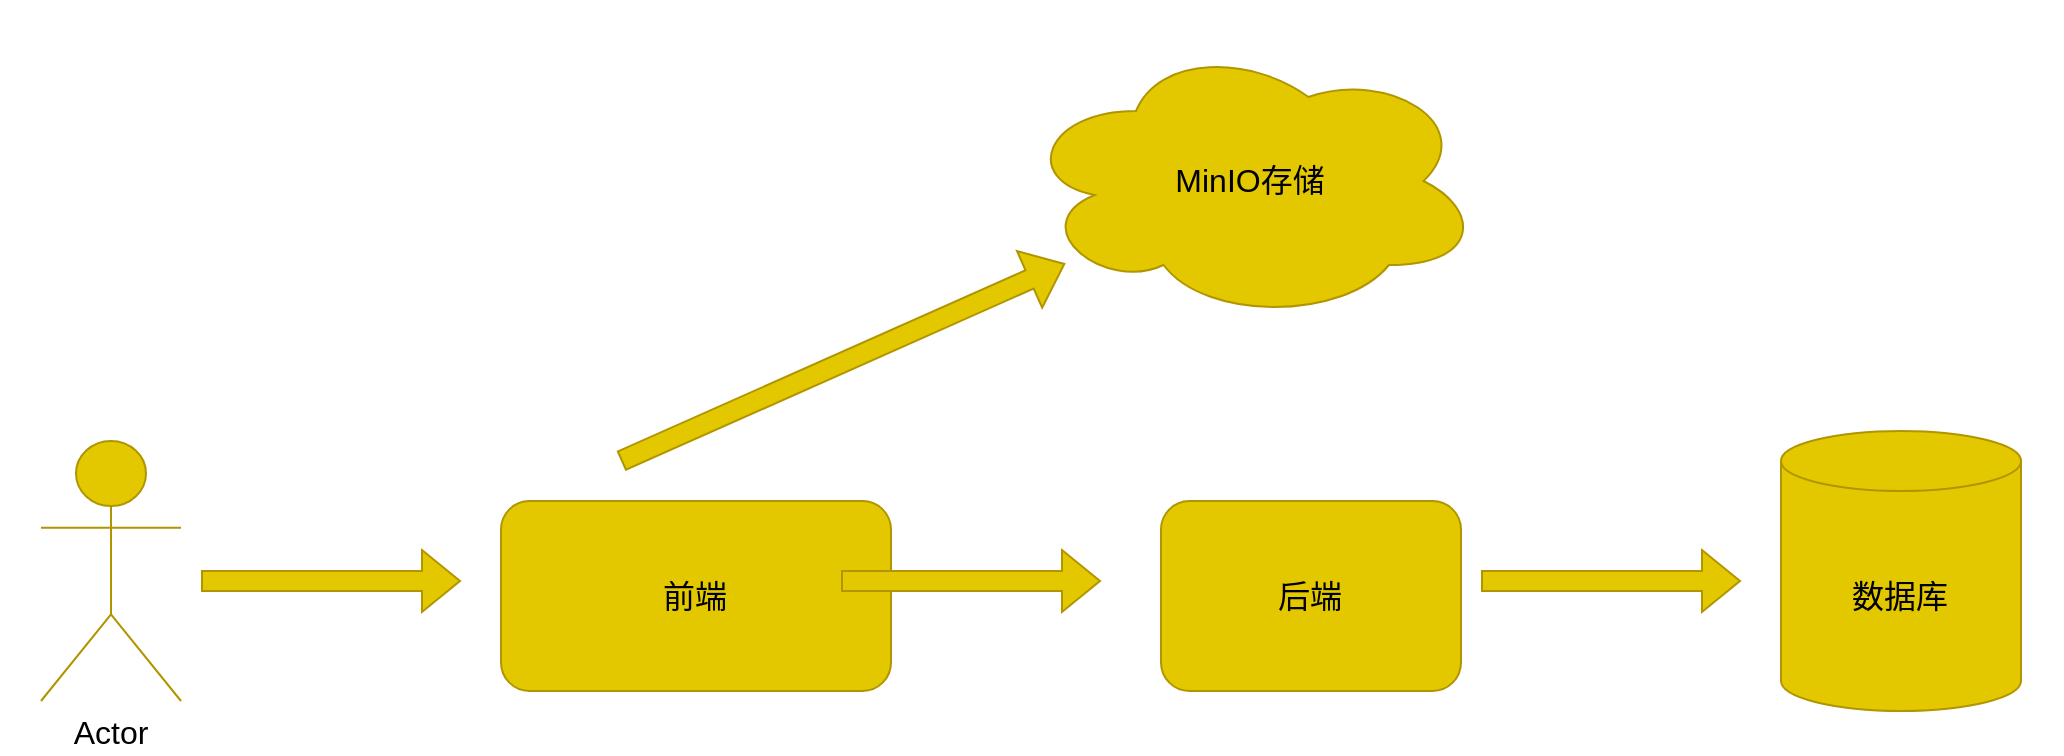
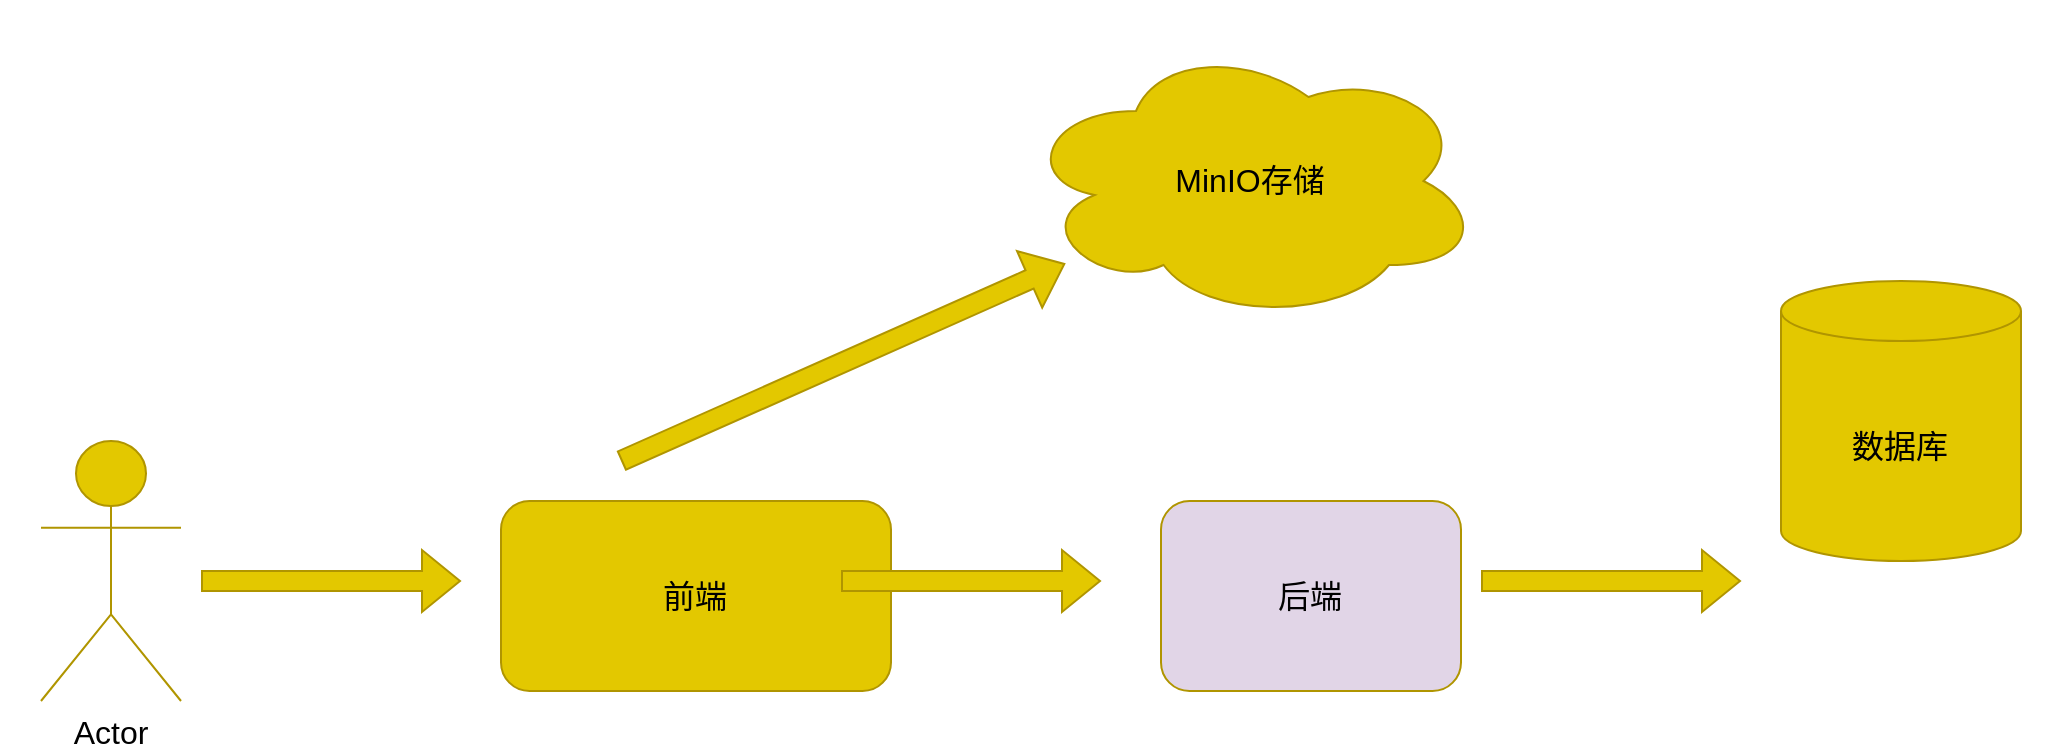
node "数据库": moved (1901, 571) -> (1901, 421)
node "后端": fillcolor #e3c800 -> #e1d5e7
